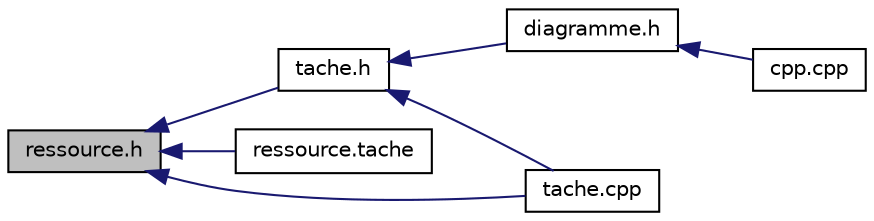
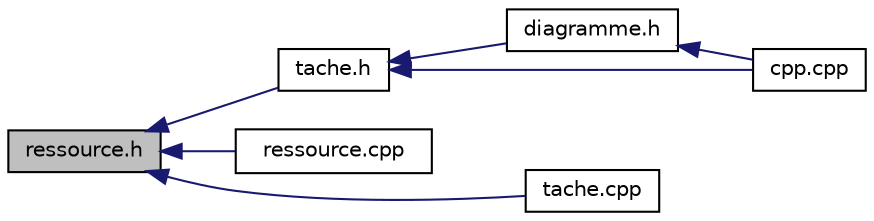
edge "tache.cpp" -> "tache.h": now "cpp.cpp" -> "tache.h"
node "ressource.tache": label "ressource.tache" -> "ressource.cpp"
